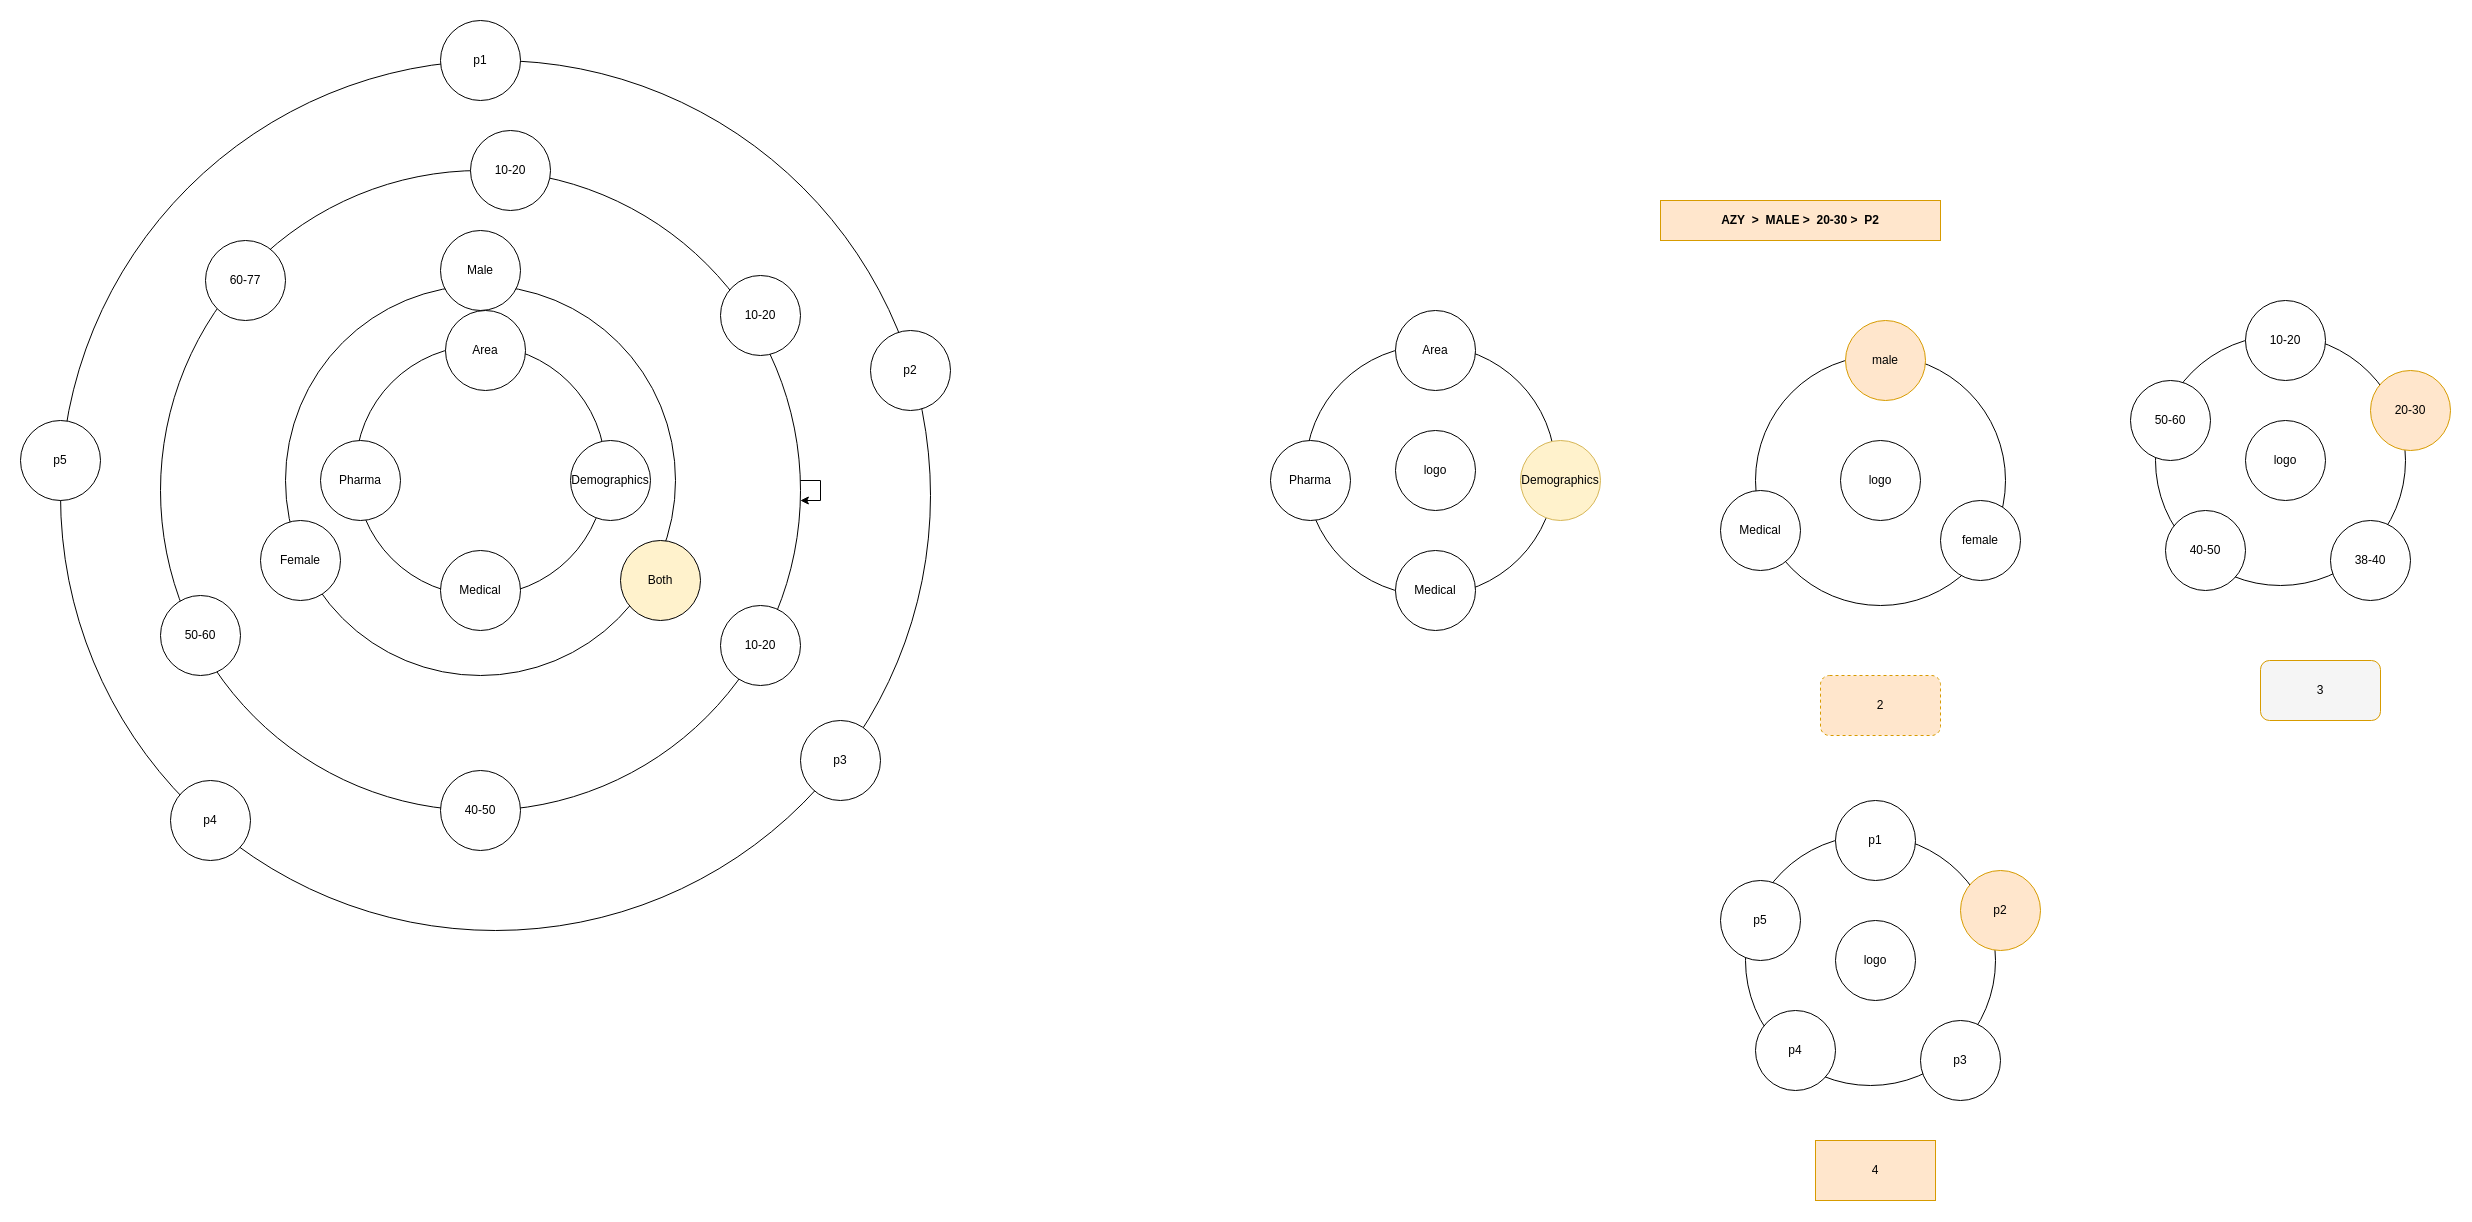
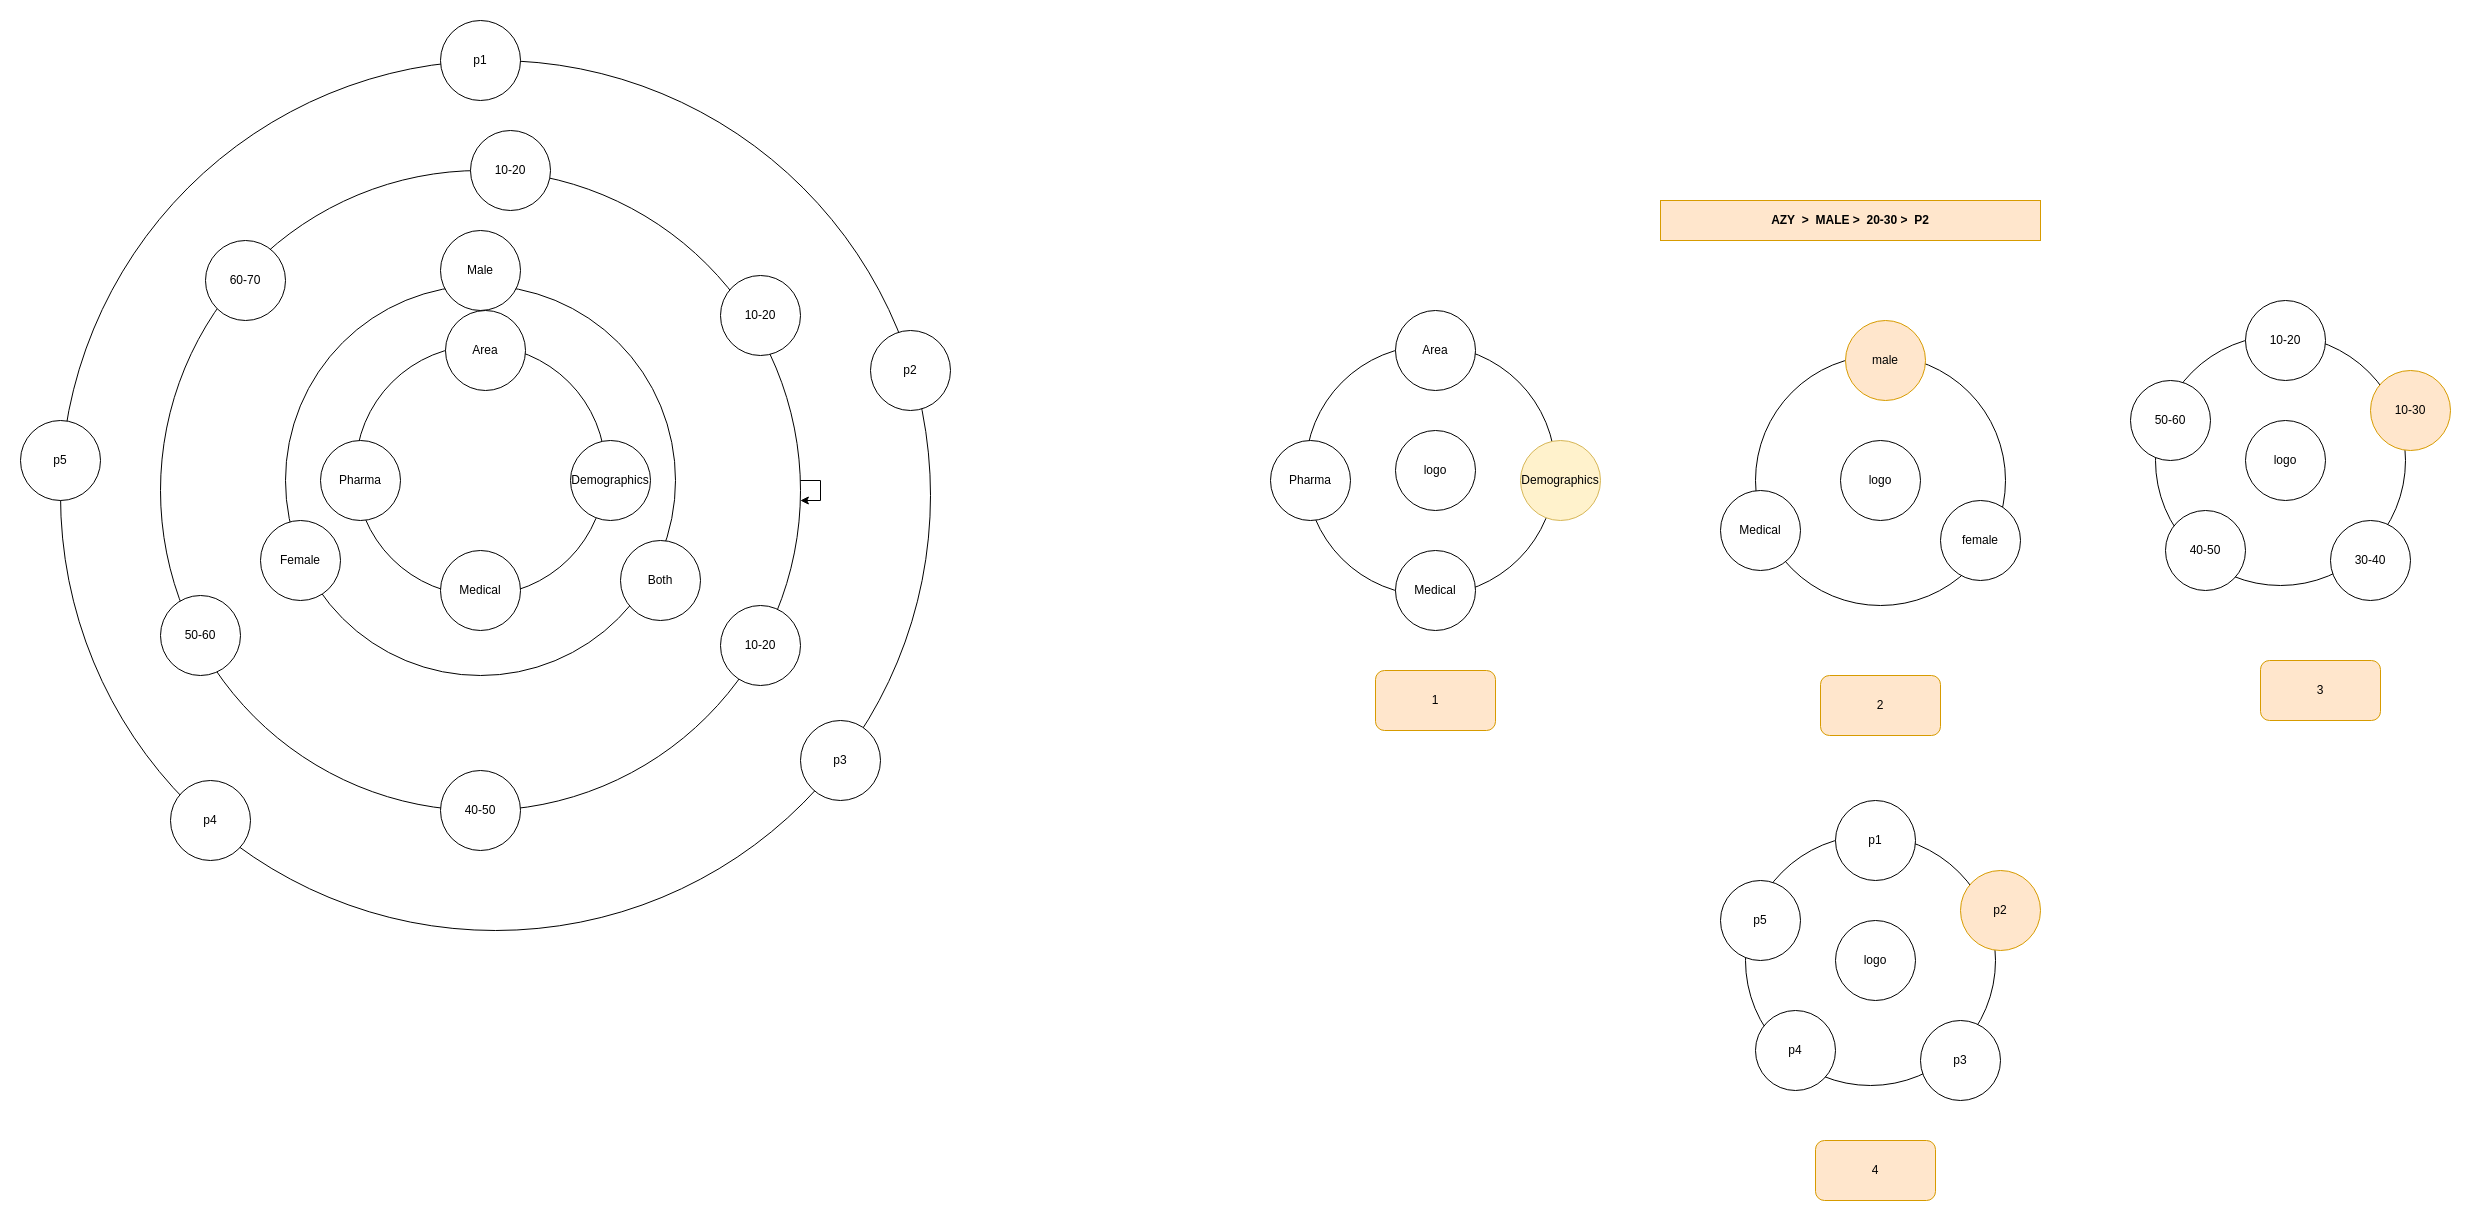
node "AZY > MALE > 20-30 > P2": size 280x40 -> 380x40
node "60-77": label "60-77" -> "60-70"
node "20-30": label "20-30" -> "10-30"
node "38-40": label "38-40" -> "30-40"
node "Both": fillcolor #fff2cc -> #ffffff
node "3": fillcolor #f5f5f5 -> #ffe6cc
node "1": added
node "2": style dashed -> solid
node "4": shape rectangle -> rounded rectangle
